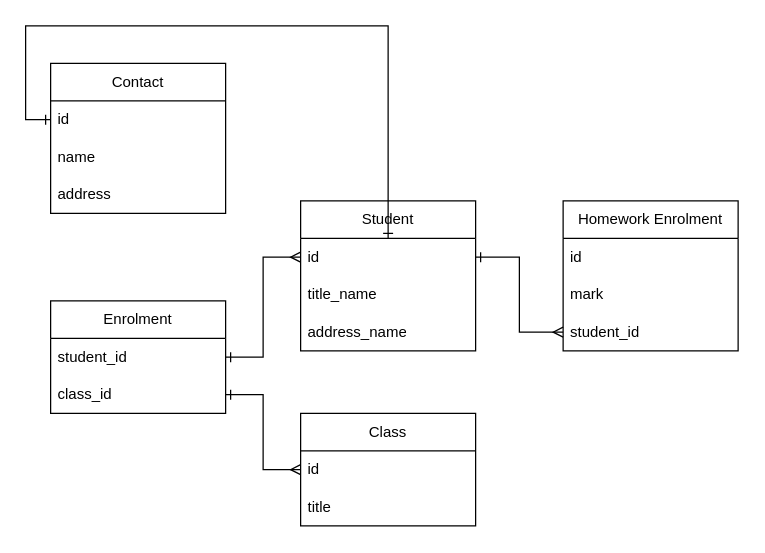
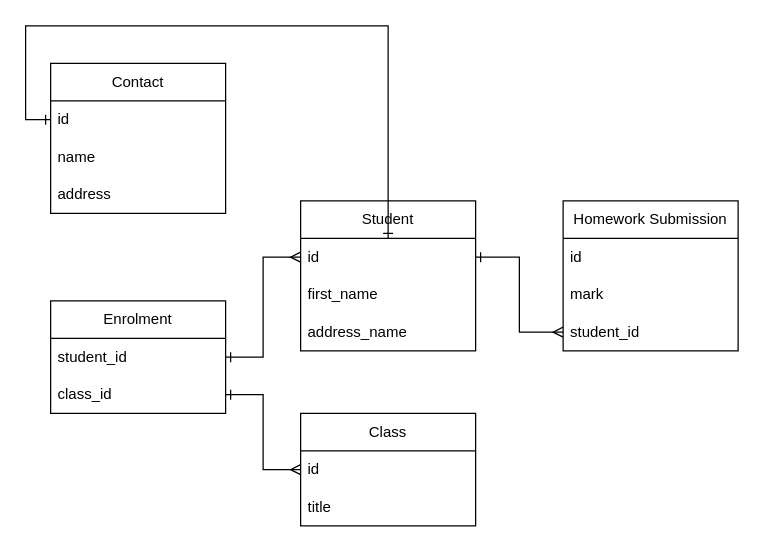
node "Homework Enrolment": label "Homework Enrolment" -> "Homework Submission"
node "title_name": label "title_name" -> "first_name"
